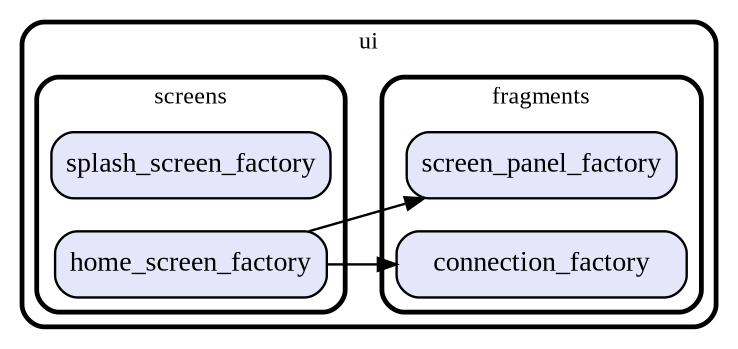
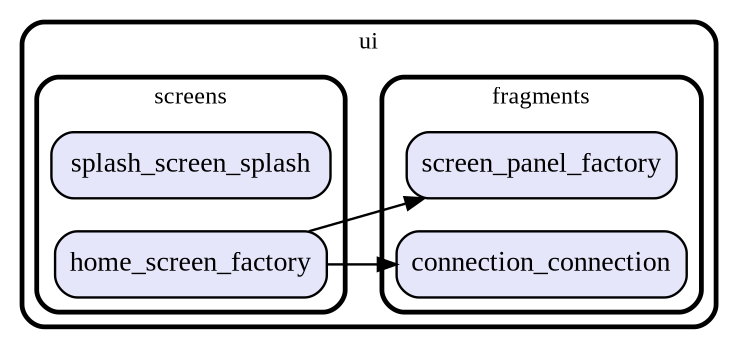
node "splash_screen_factory": label "splash_screen_factory" -> "splash_screen_splash"
node "connection_factory": label "connection_factory" -> "connection_connection"
